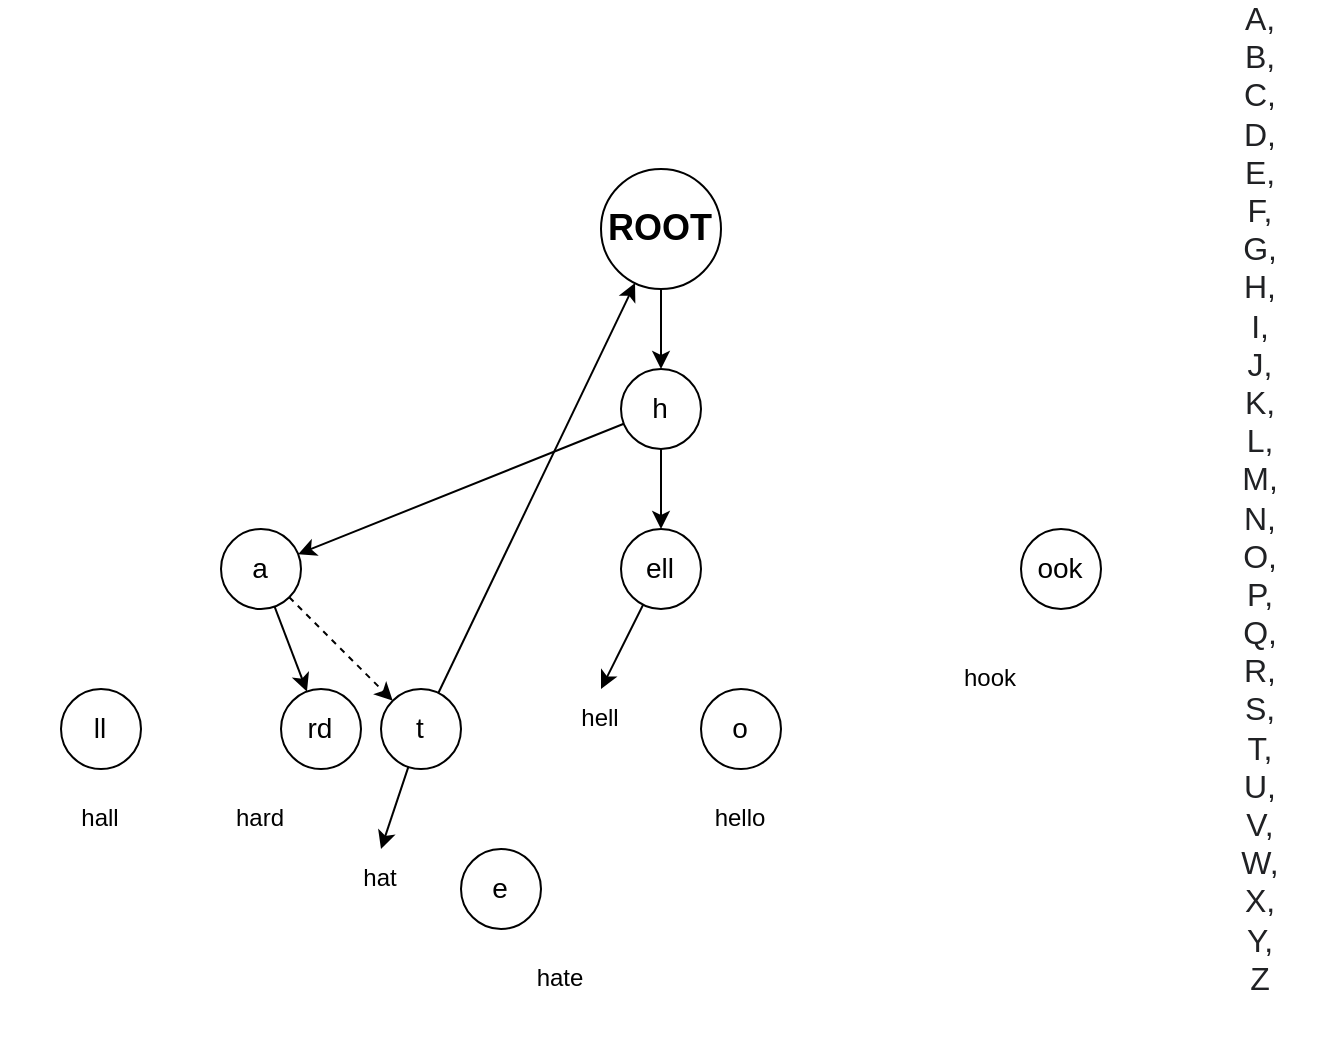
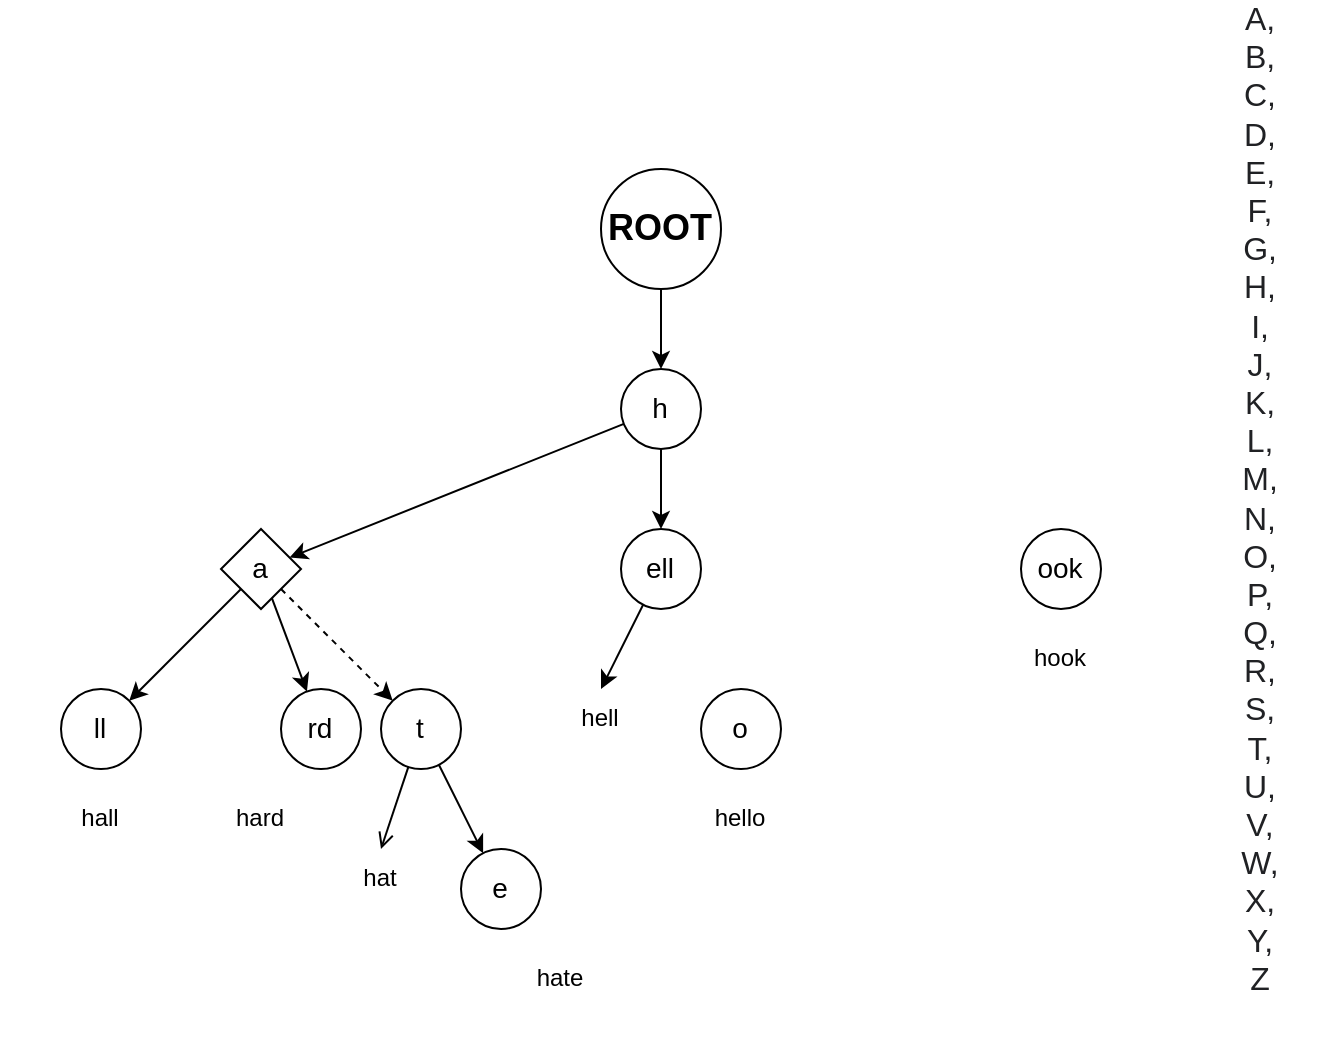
node "a": shape ellipse -> diamond
edge "t" -> "ROOT": now "t" -> "e"
edge "a" -> "ll": added
node "hook": moved (991, 679) -> (1061, 659)
edge "t" -> "hat": arrowhead classic -> open
